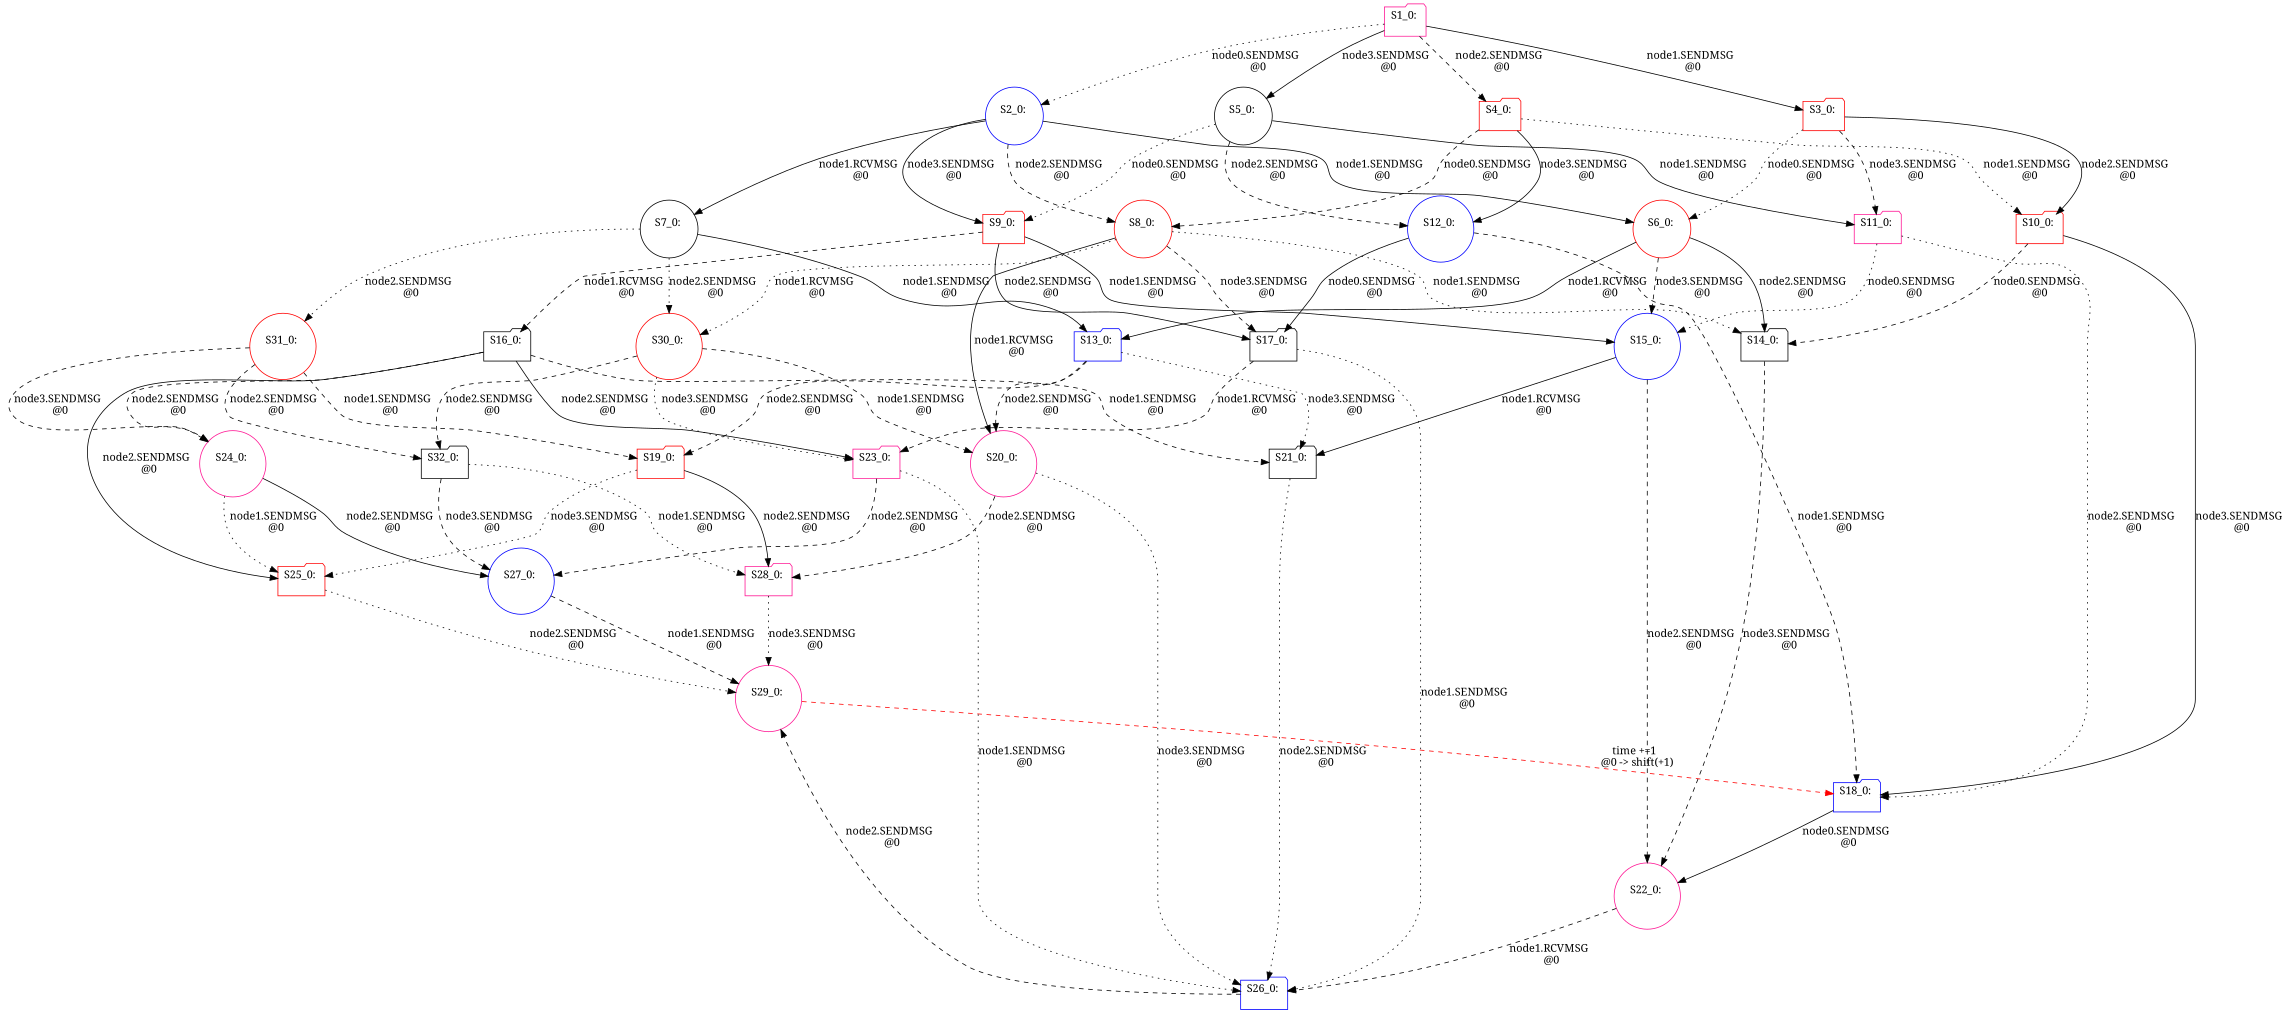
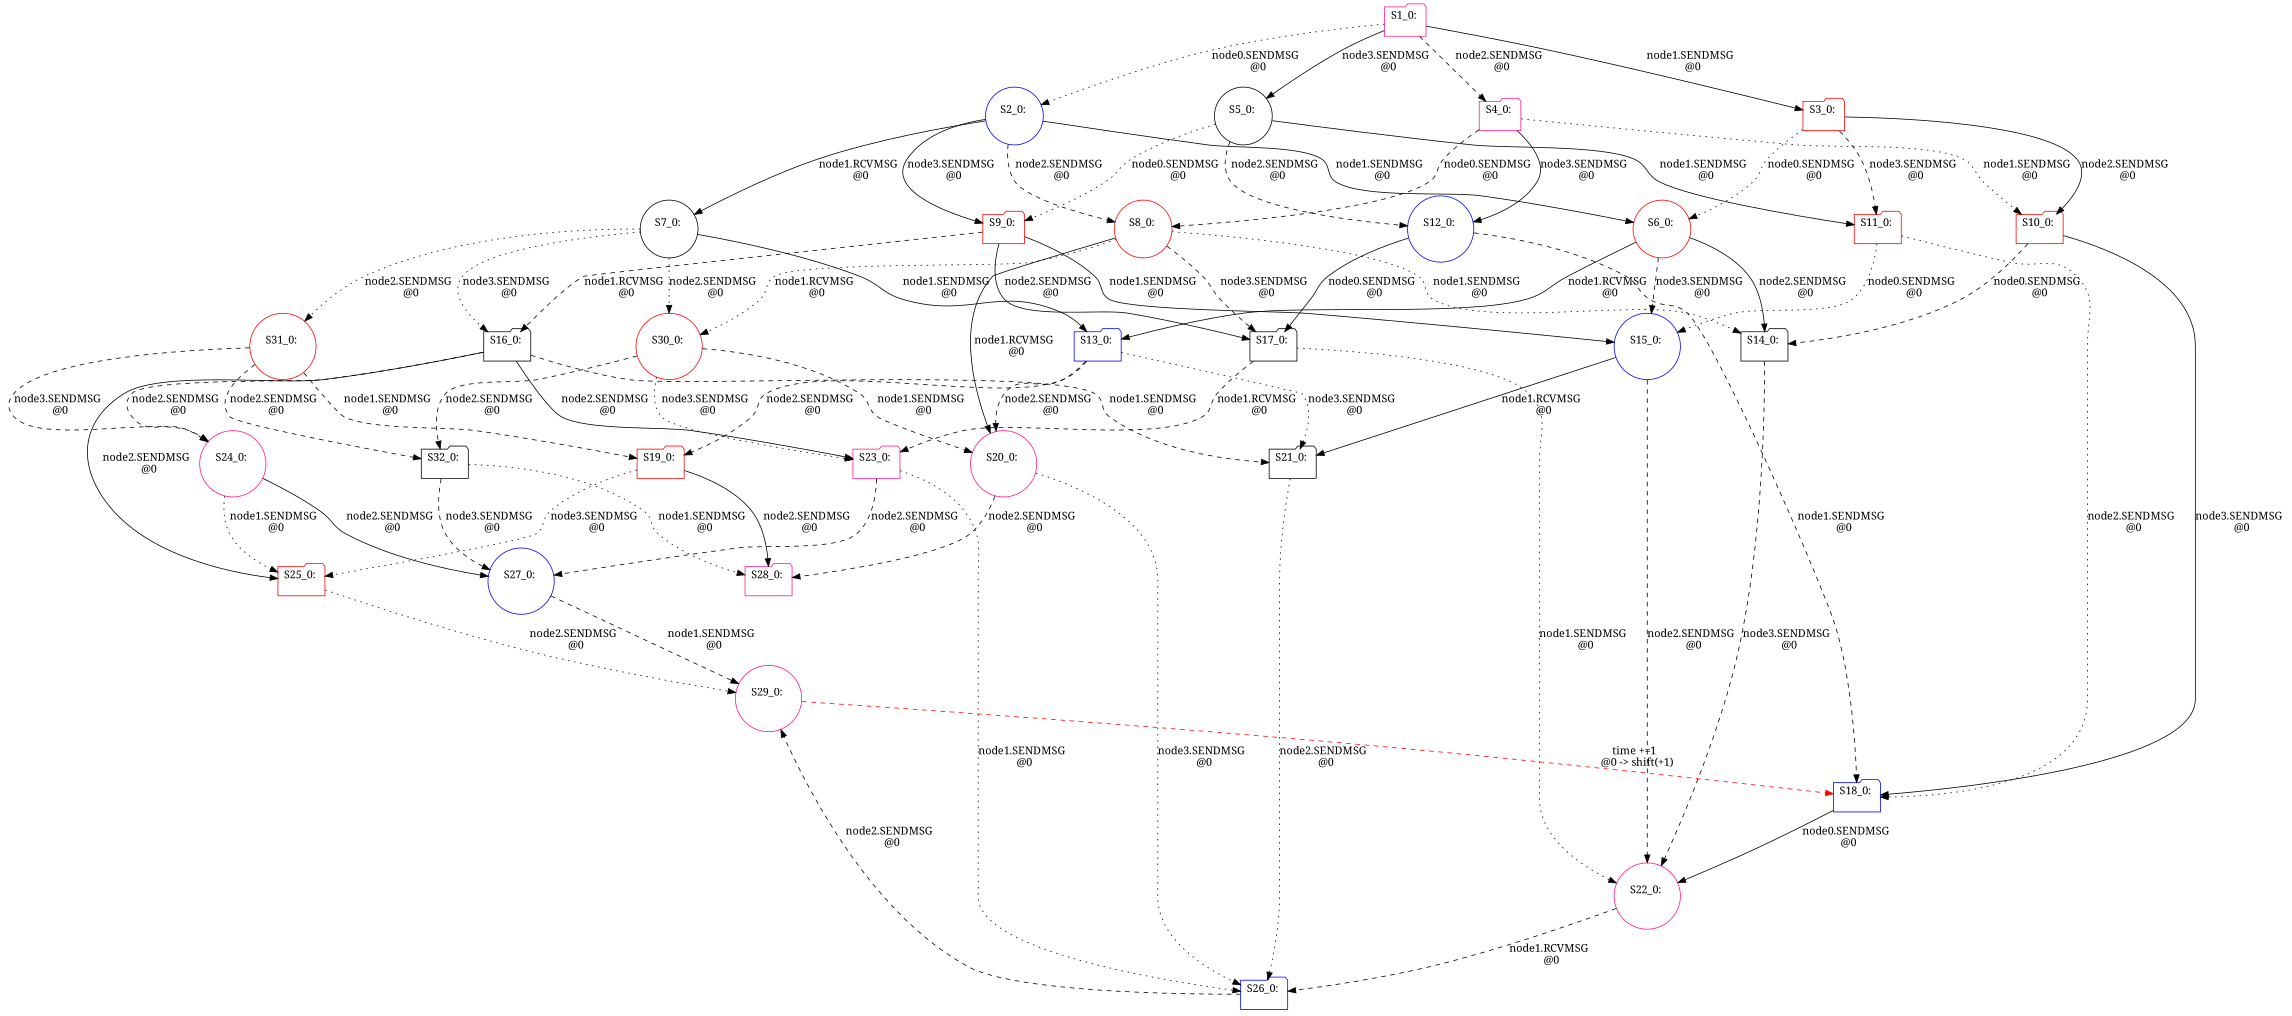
node "S4_0:": color red -> deeppink
node "S11_0:": color deeppink -> red
edge "S7_0:" -> "S16_0:": added, label "node3.SENDMSG @0"
edge "S28_0:" -> "S29_0:": removed, label "node3.SENDMSG @0"
edge "S17_0:" -> "S26_0:": now "S17_0:" -> "S22_0:"
